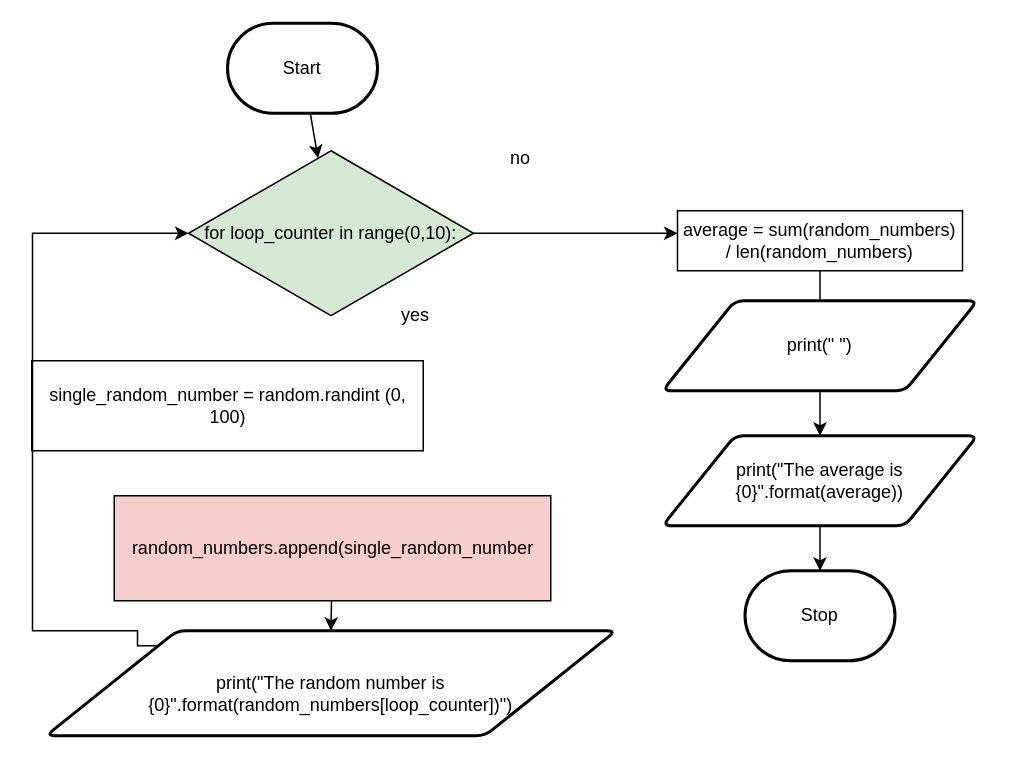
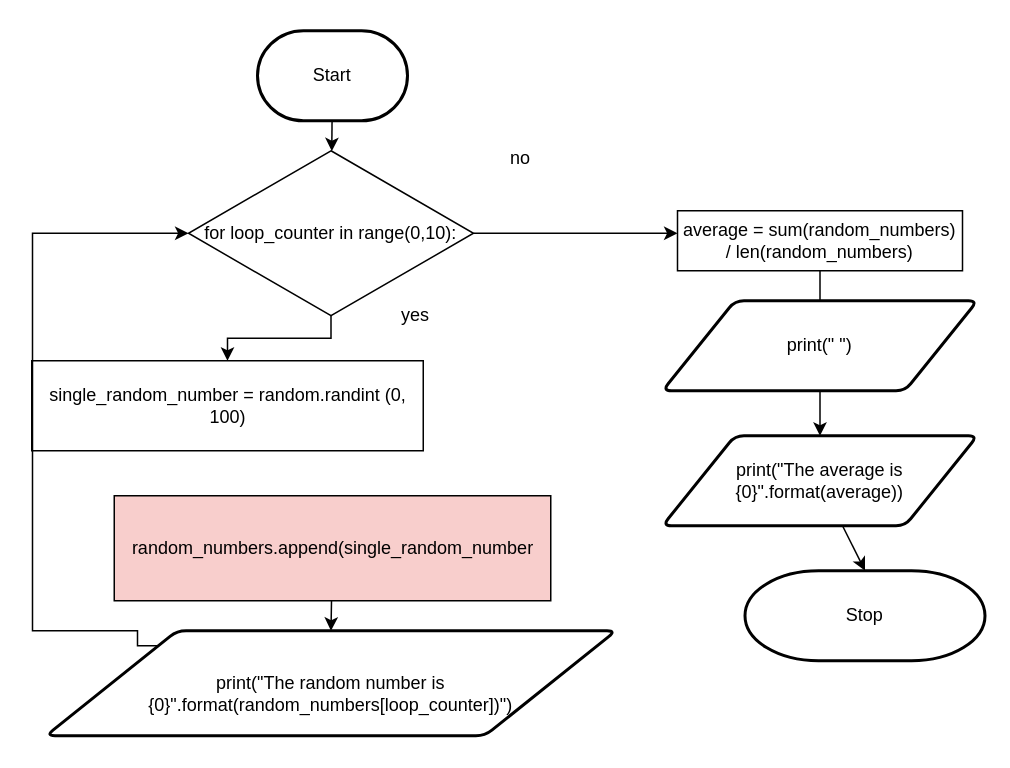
node "Start": moved (302, 68) -> (332, 76)
node "for loop_counter in range(0,10):": fillcolor #d5e8d4 -> #ffffff
edge "for loop_counter in range(0,10):" -> "single_random_number = random.randint (0, 100)": added
node "Stop": size 150x90 -> 240x90
